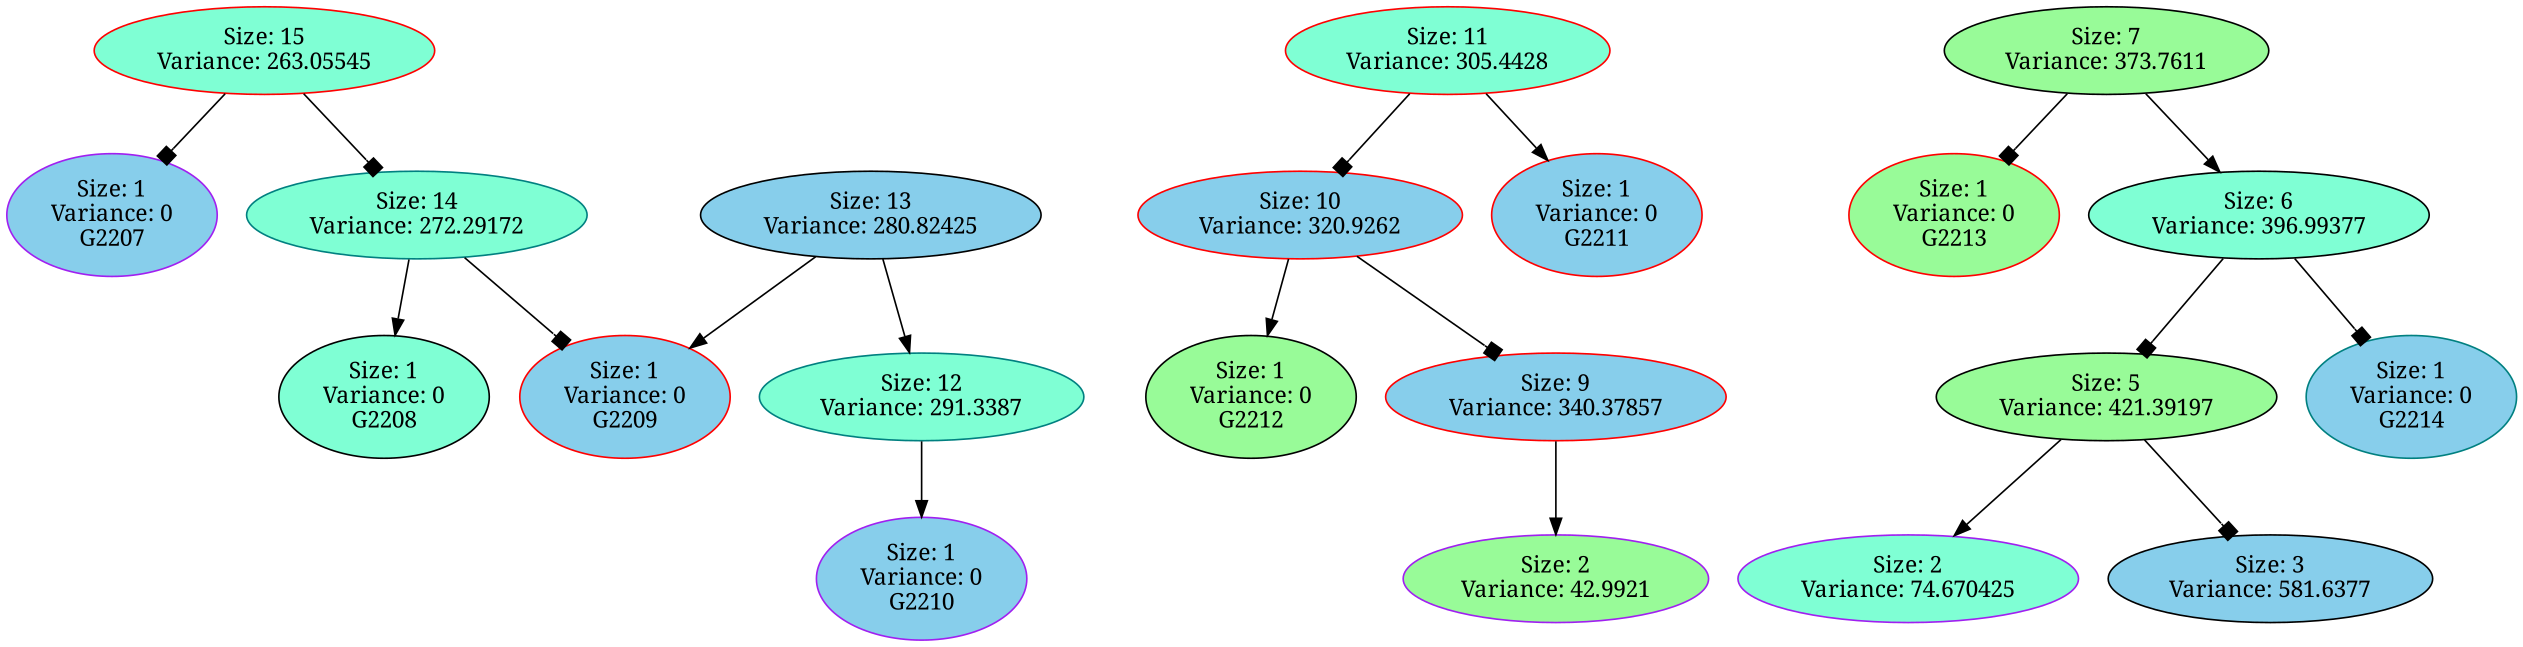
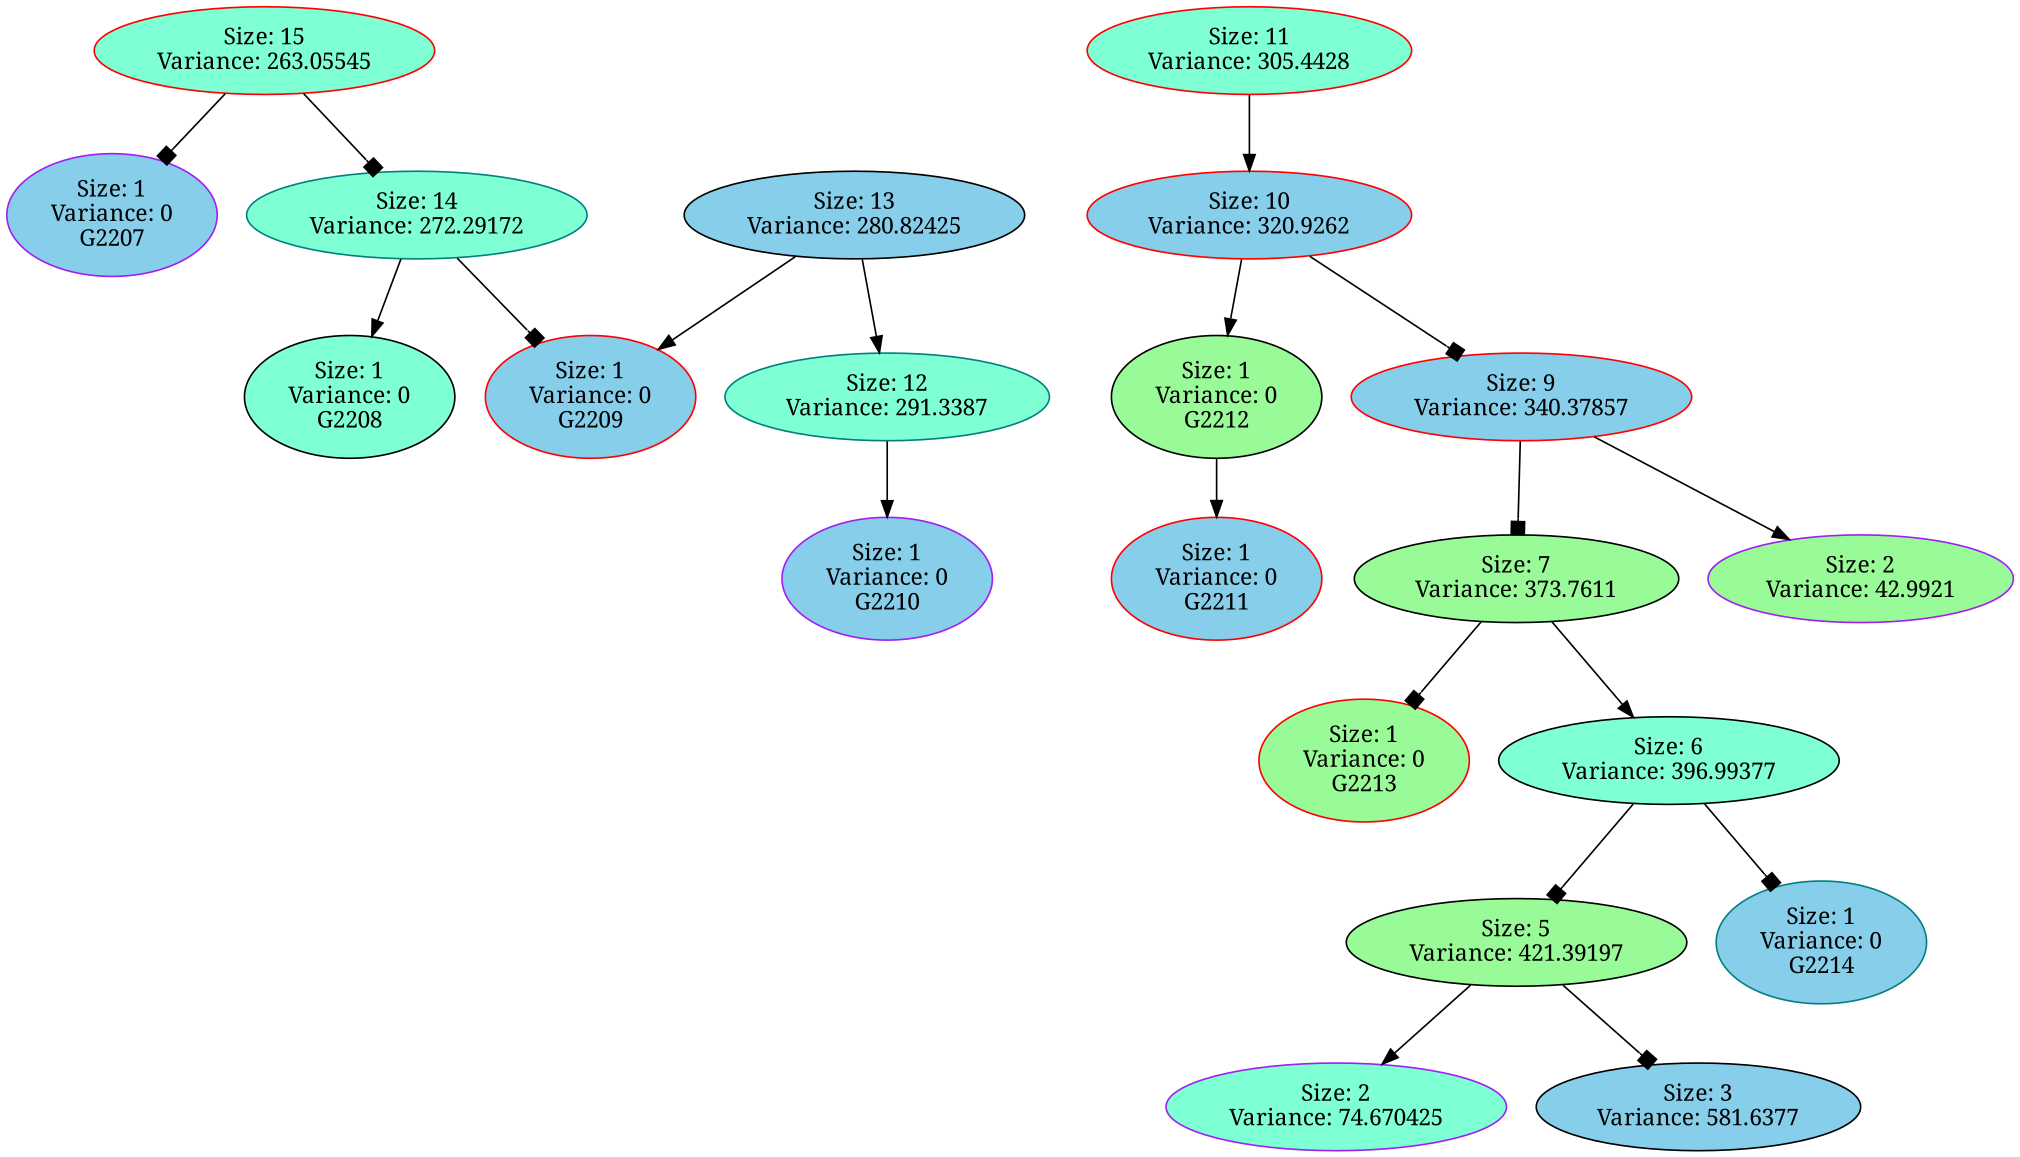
edge "Size: 11 Variance: 305.4428" -> "Size: 1 Variance: 0 G2211": now "Size: 1 Variance: 0 G2212" -> "Size: 1 Variance: 0 G2211"
edge "Size: 11 Variance: 305.4428" -> "Size: 10 Variance: 320.9262": arrowhead box -> normal
edge "Size: 9 Variance: 340.37857" -> "Size: 7 Variance: 373.7611": added
